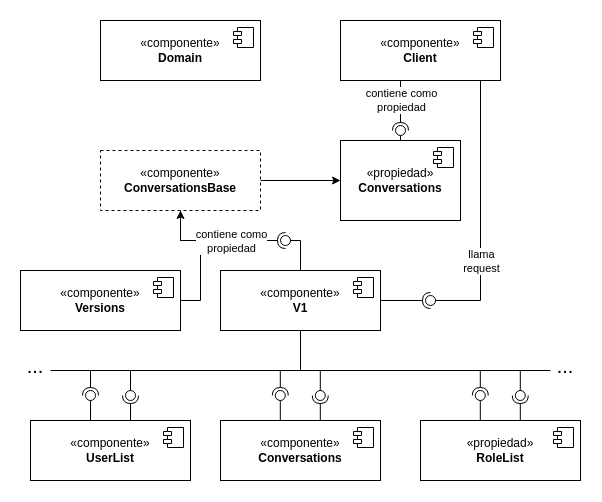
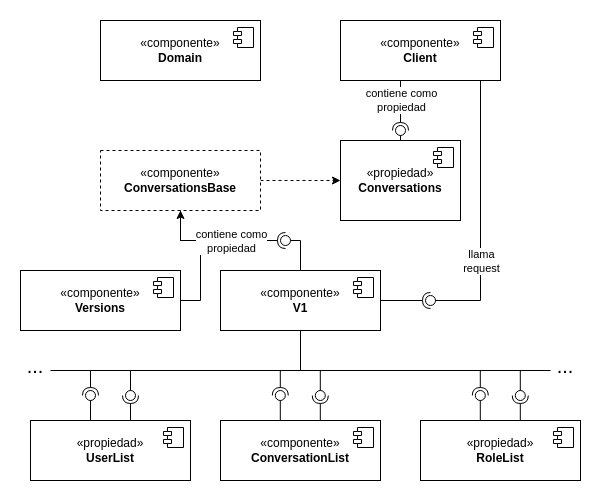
edge "«componente» ConversationsBase" -> "«propiedad» Conversations": style solid -> dashed
node "«componente» UserList": label "«componente» UserList" -> "«propiedad» UserList"
node "«componente» Conversations": label "«componente» Conversations" -> "«componente» ConversationList"
